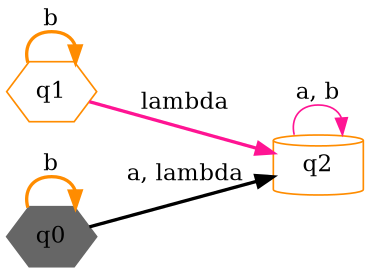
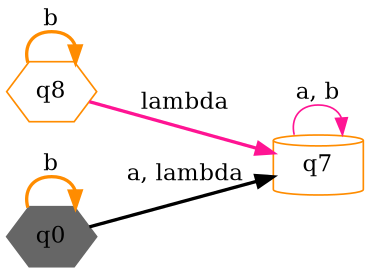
node "q1": label "q1" -> "q8"
node "q2": label "q2" -> "q7"
